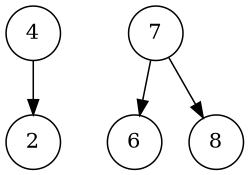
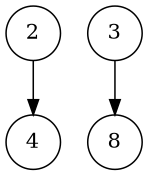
node "7": label "7" -> "3"
edge "4" -> "2": reversed
node "6": removed
